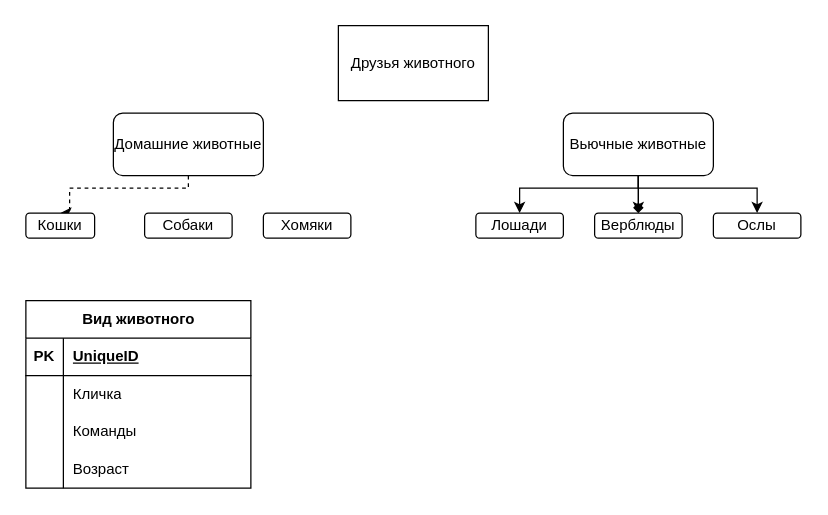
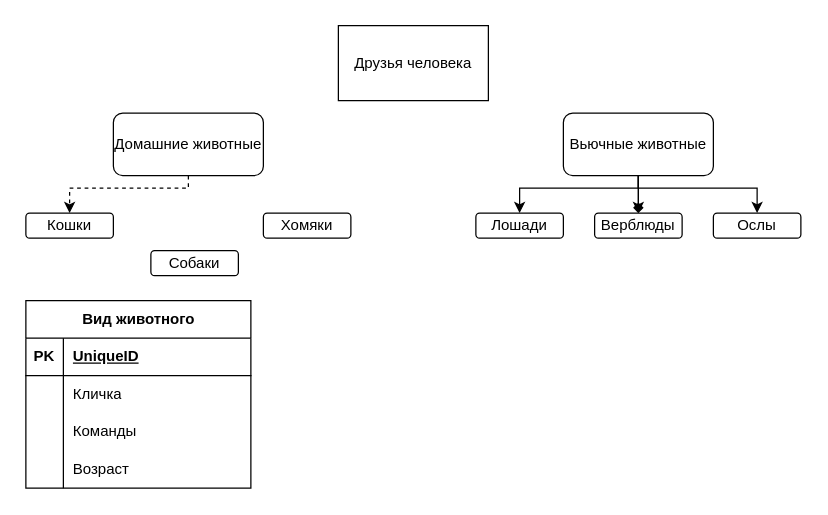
node "Друзья животного": label "Друзья животного" -> "Друзья человека"
node "Кошки": size 69x25 -> 88x25
node "Собаки": moved (188, 226) -> (194, 263)
